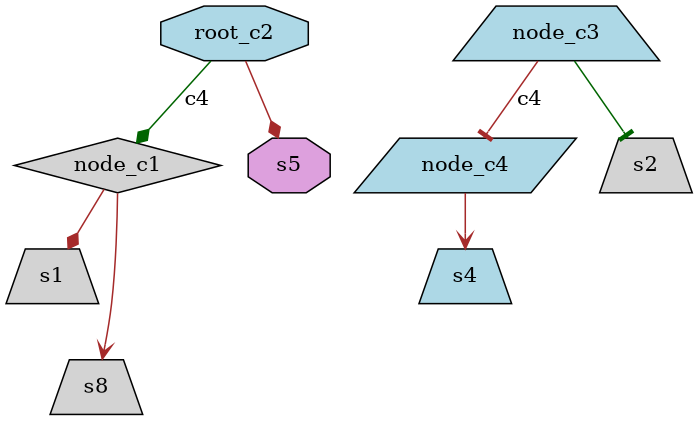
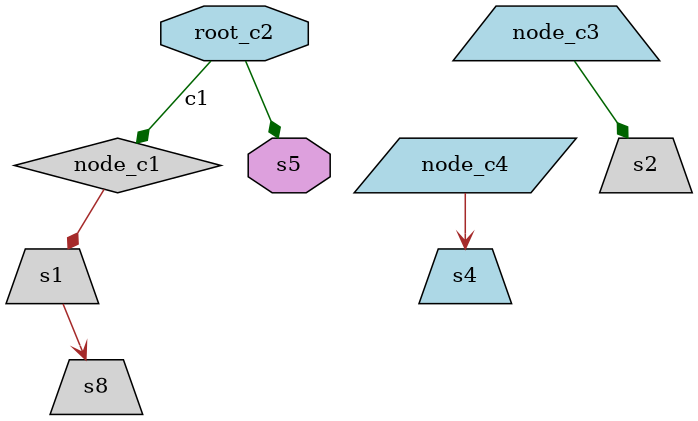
edge "root_c2" -> "s5": color brown -> darkgreen
edge "node_c3" -> "node_c4": removed, label "c4"
edge "node_c3" -> "s2": arrowhead tee -> diamond
edge "root_c2" -> "node_c1": label "c4" -> "c1"
edge "node_c1" -> "s8": now "s1" -> "s8"
